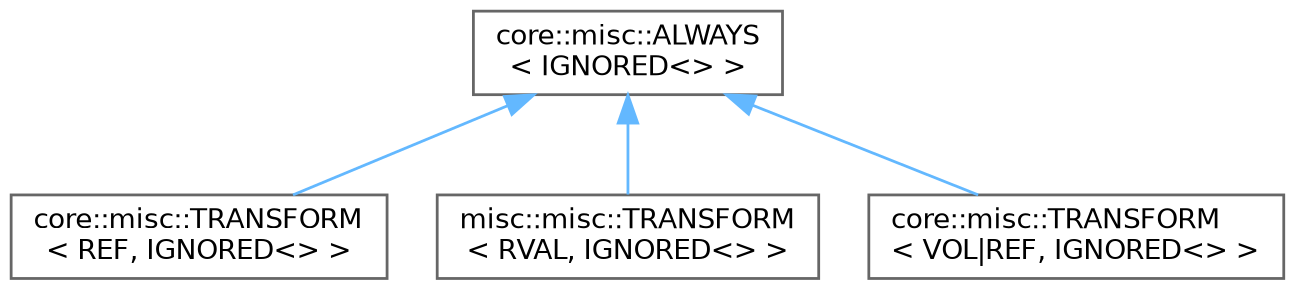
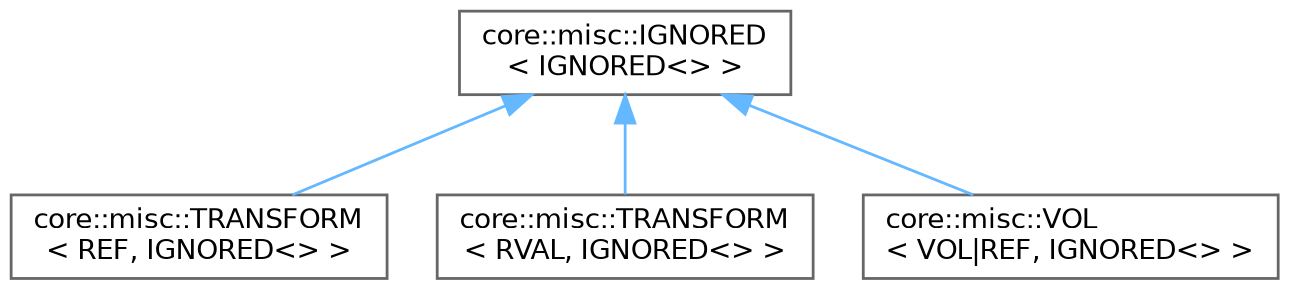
node "core::misc::ALWAYS < IGNORED<> >": label "core::misc::ALWAYS < IGNORED<> >" -> "core::misc::IGNORED < IGNORED<> >"
node "misc::misc::TRANSFORM < RVAL, IGNORED<> >": label "misc::misc::TRANSFORM < RVAL, IGNORED<> >" -> "core::misc::TRANSFORM < RVAL, IGNORED<> >"
node "core::misc::TRANSFORM < VOL|REF, IGNORED<> >": label "core::misc::TRANSFORM < VOL|REF, IGNORED<> >" -> "core::misc::VOL < VOL|REF, IGNORED<> >"
